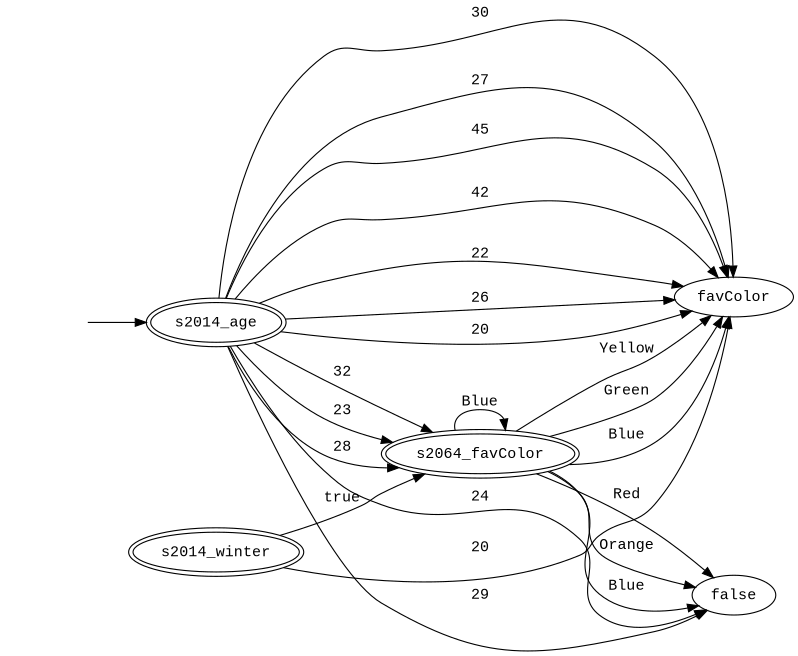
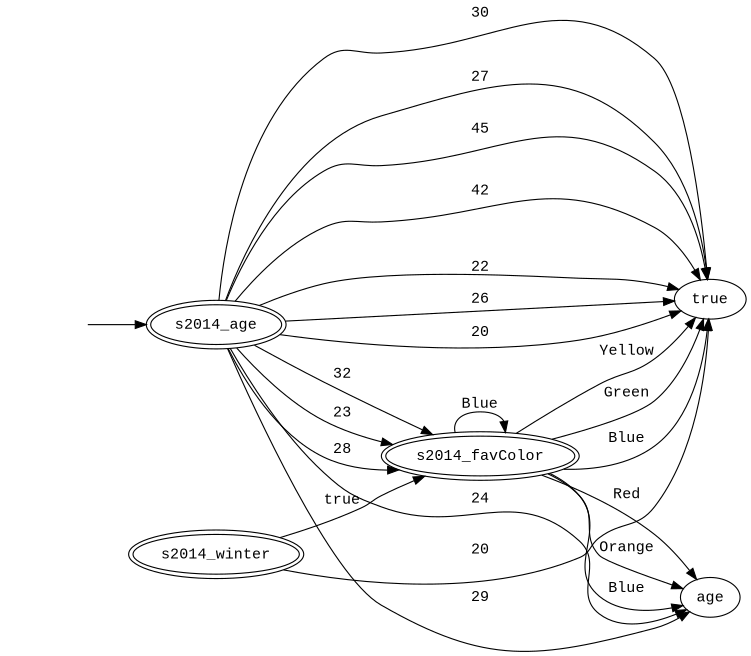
node "favColor": label "favColor" -> "true"
node "s2064_favColor": label "s2064_favColor" -> "s2014_favColor"
node "false": label "false" -> "age"
